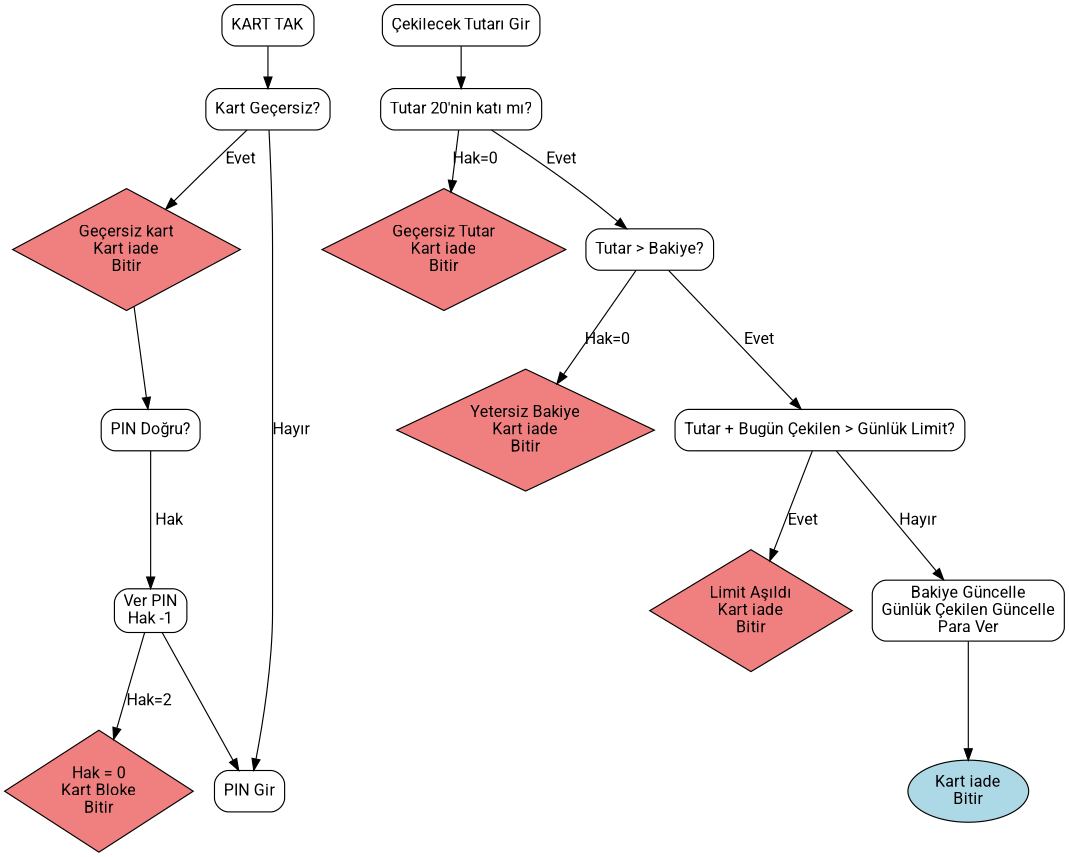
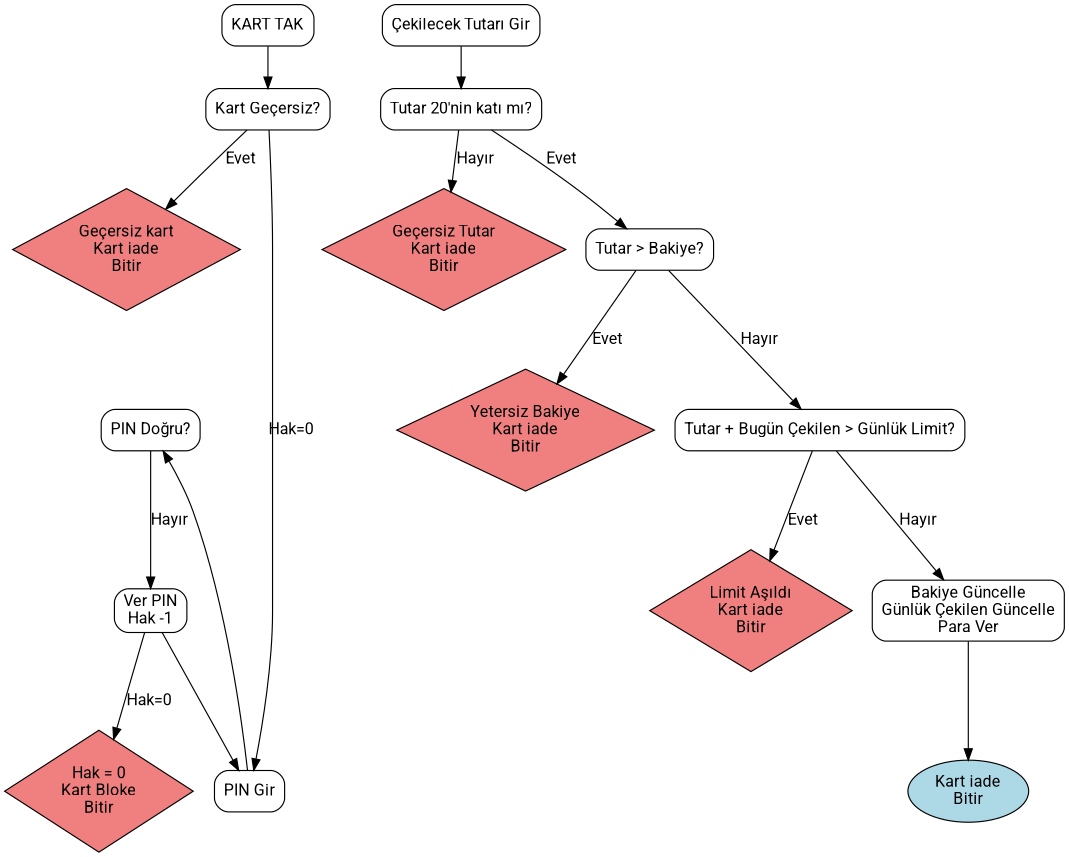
edge "Tutar 20'nin katı mı?" -> "Geçersiz Tutar Kart iade Bitir": label "Hak=0" -> "Hayır"
edge "Tutar > Bakiye?" -> "Yetersiz Bakiye Kart iade Bitir": label "Hak=0" -> "Evet"
edge "Tutar > Bakiye?" -> "Tutar + Bugün Çekilen > Günlük Limit?": label "Evet" -> "Hayır"
edge "Geçersiz kart Kart iade Bitir" -> "PIN Doğru?": now "PIN Gir" -> "PIN Doğru?"
edge "Kart Geçersiz?" -> "PIN Gir": label "Hayır" -> "Hak=0"
edge "PIN Doğru?" -> "Ver PIN Hak -1": label "Hak" -> "Hayır"
edge "Ver PIN Hak -1" -> "Hak = 0 Kart Bloke Bitir": label "Hak=2" -> "Hak=0"
